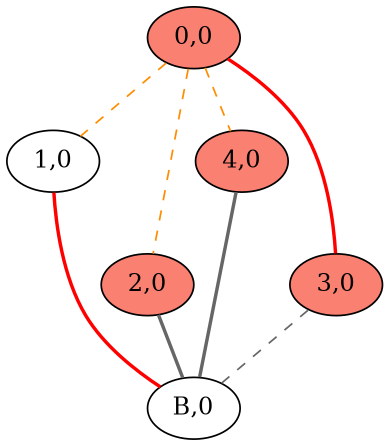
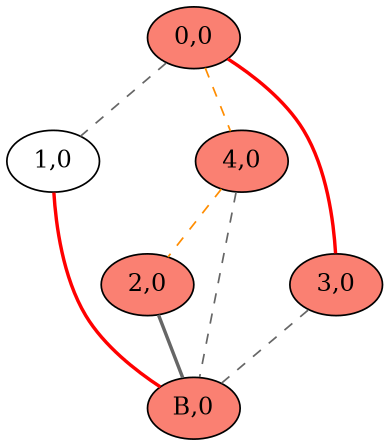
edge "0,0" -- "1,0": color darkorange -> gray40
edge "0,0" -- "2,0": now "4,0" -- "2,0"
edge "4,0" -- "B,0": style bold -> dashed
node "B,0": fillcolor white -> salmon
